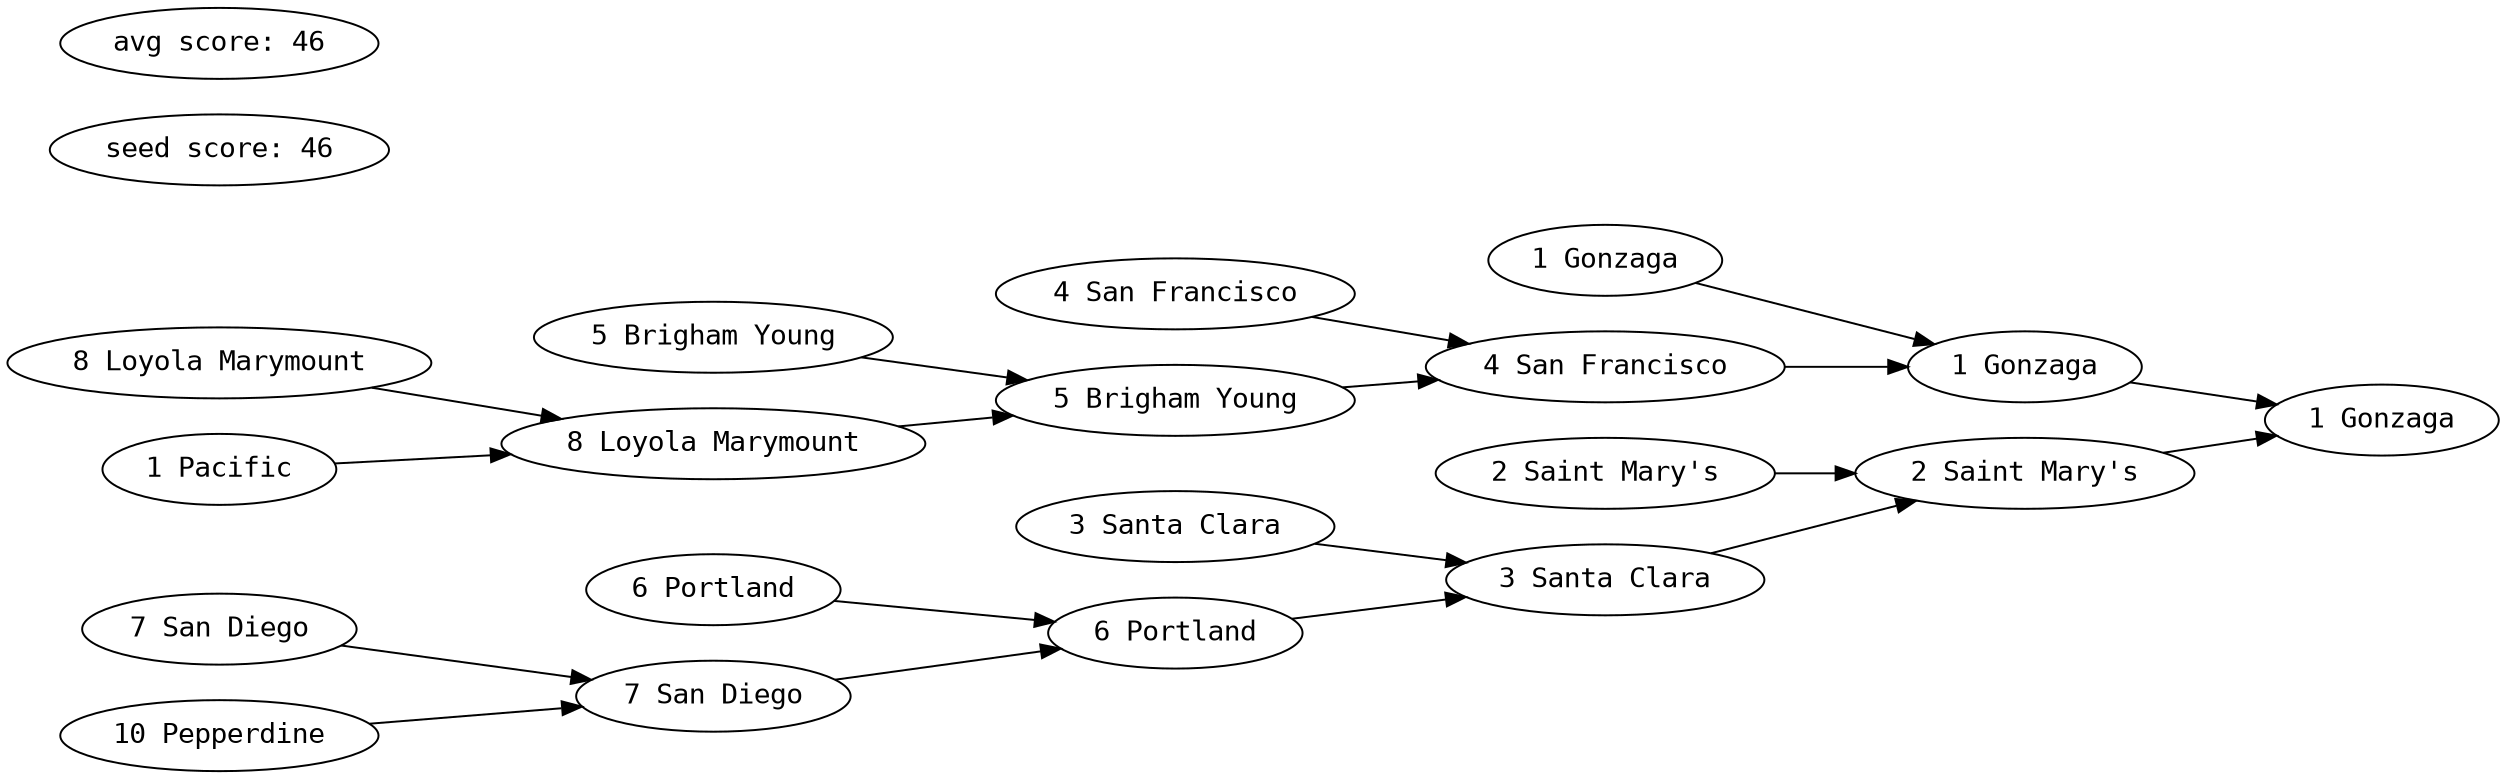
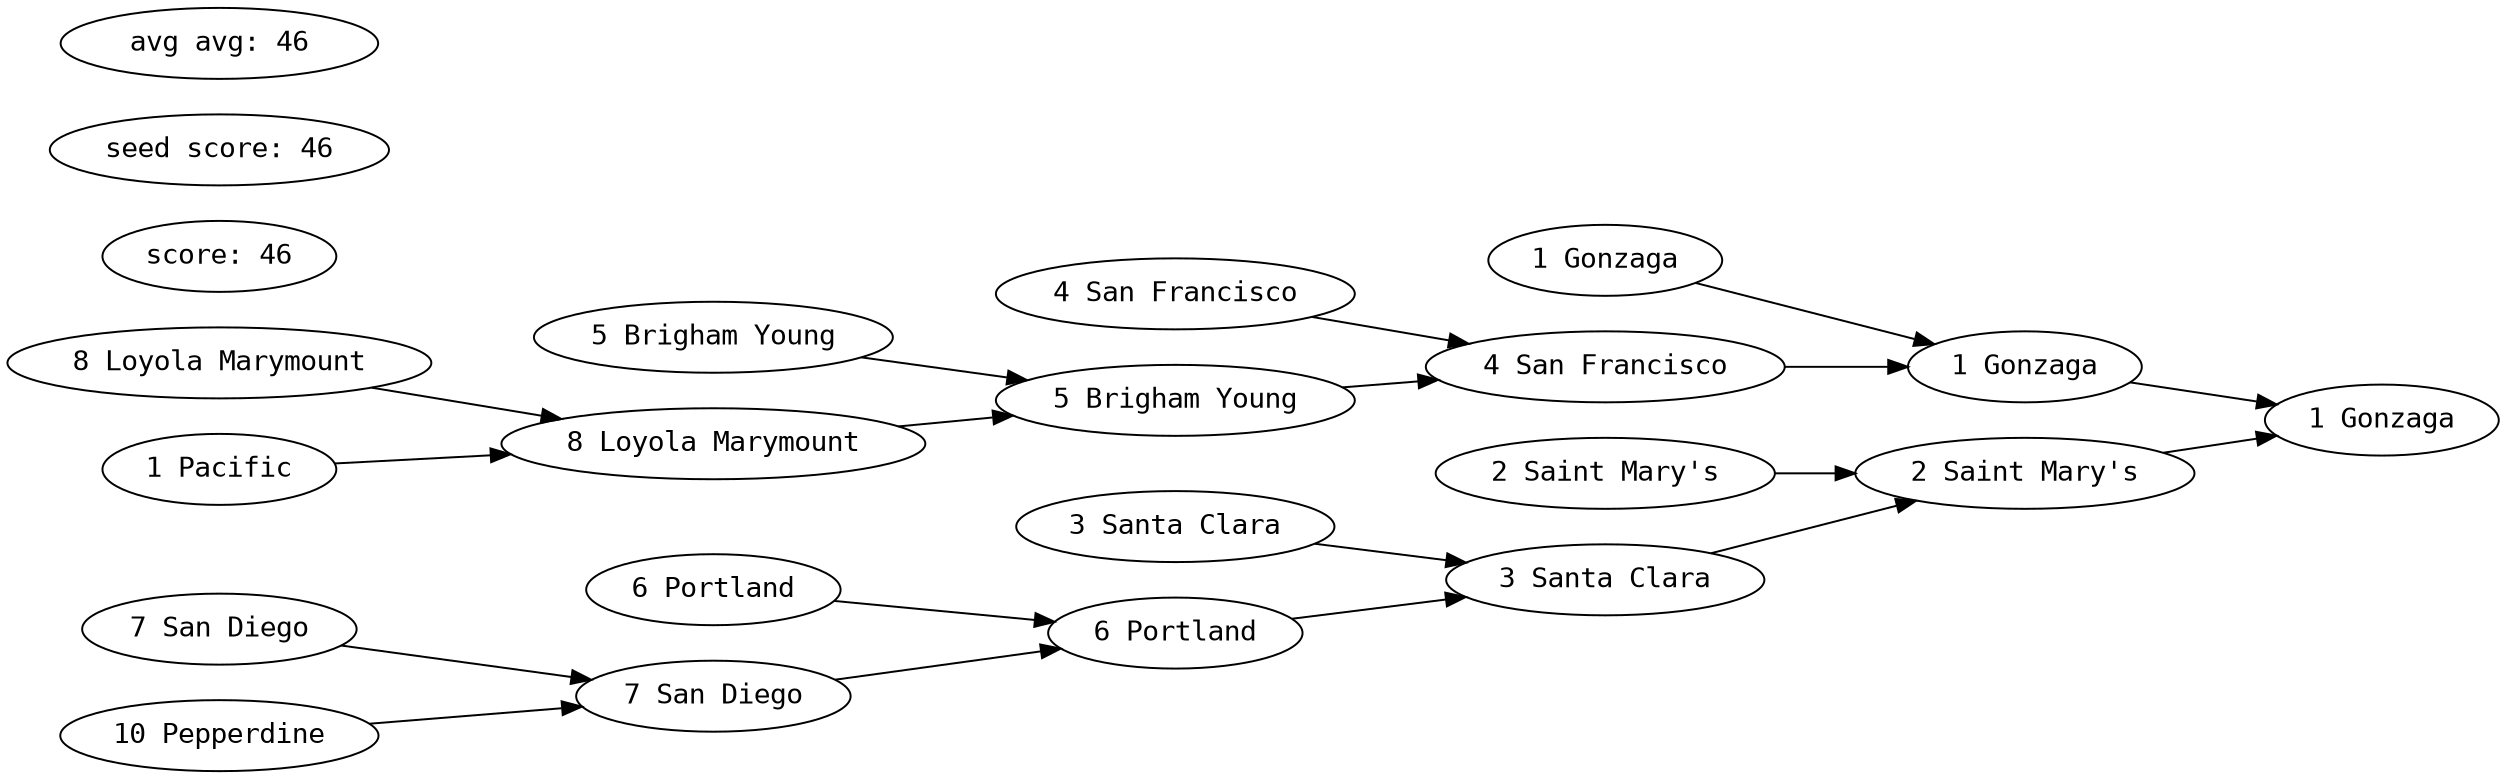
node "avg score: 46": label "avg score: 46" -> "avg avg: 46"
node "score: 46": added
